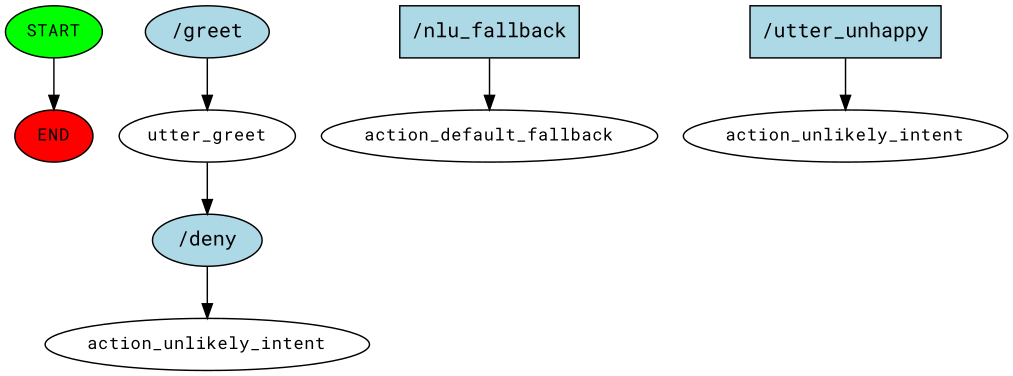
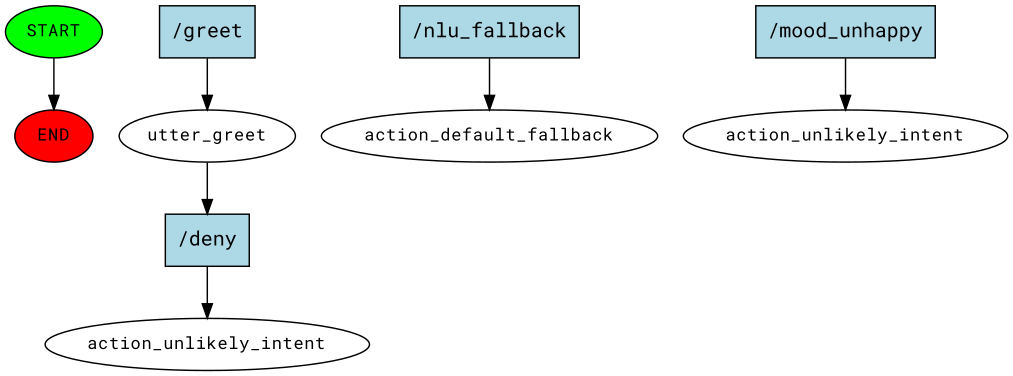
node "/greet": shape ellipse -> box
node "/utter_unhappy": label "/utter_unhappy" -> "/mood_unhappy"
node "/deny": shape ellipse -> box
